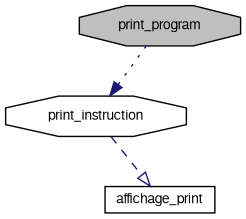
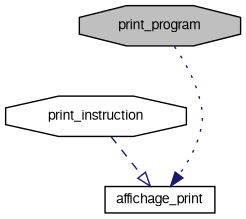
edge "print_program" -> "print_instruction": now "print_program" -> "affichage_print"
